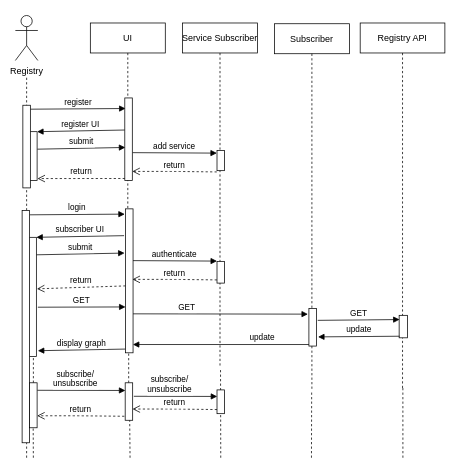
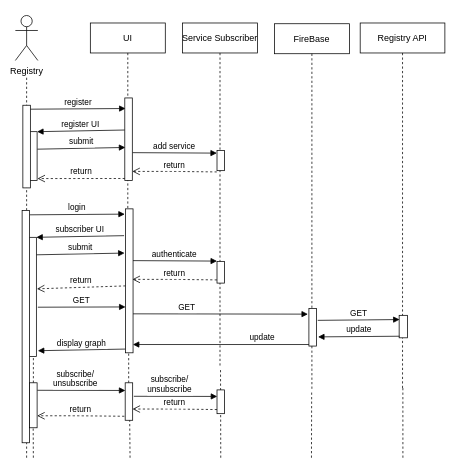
node "Subscriber": label "Subscriber" -> "FireBase"
